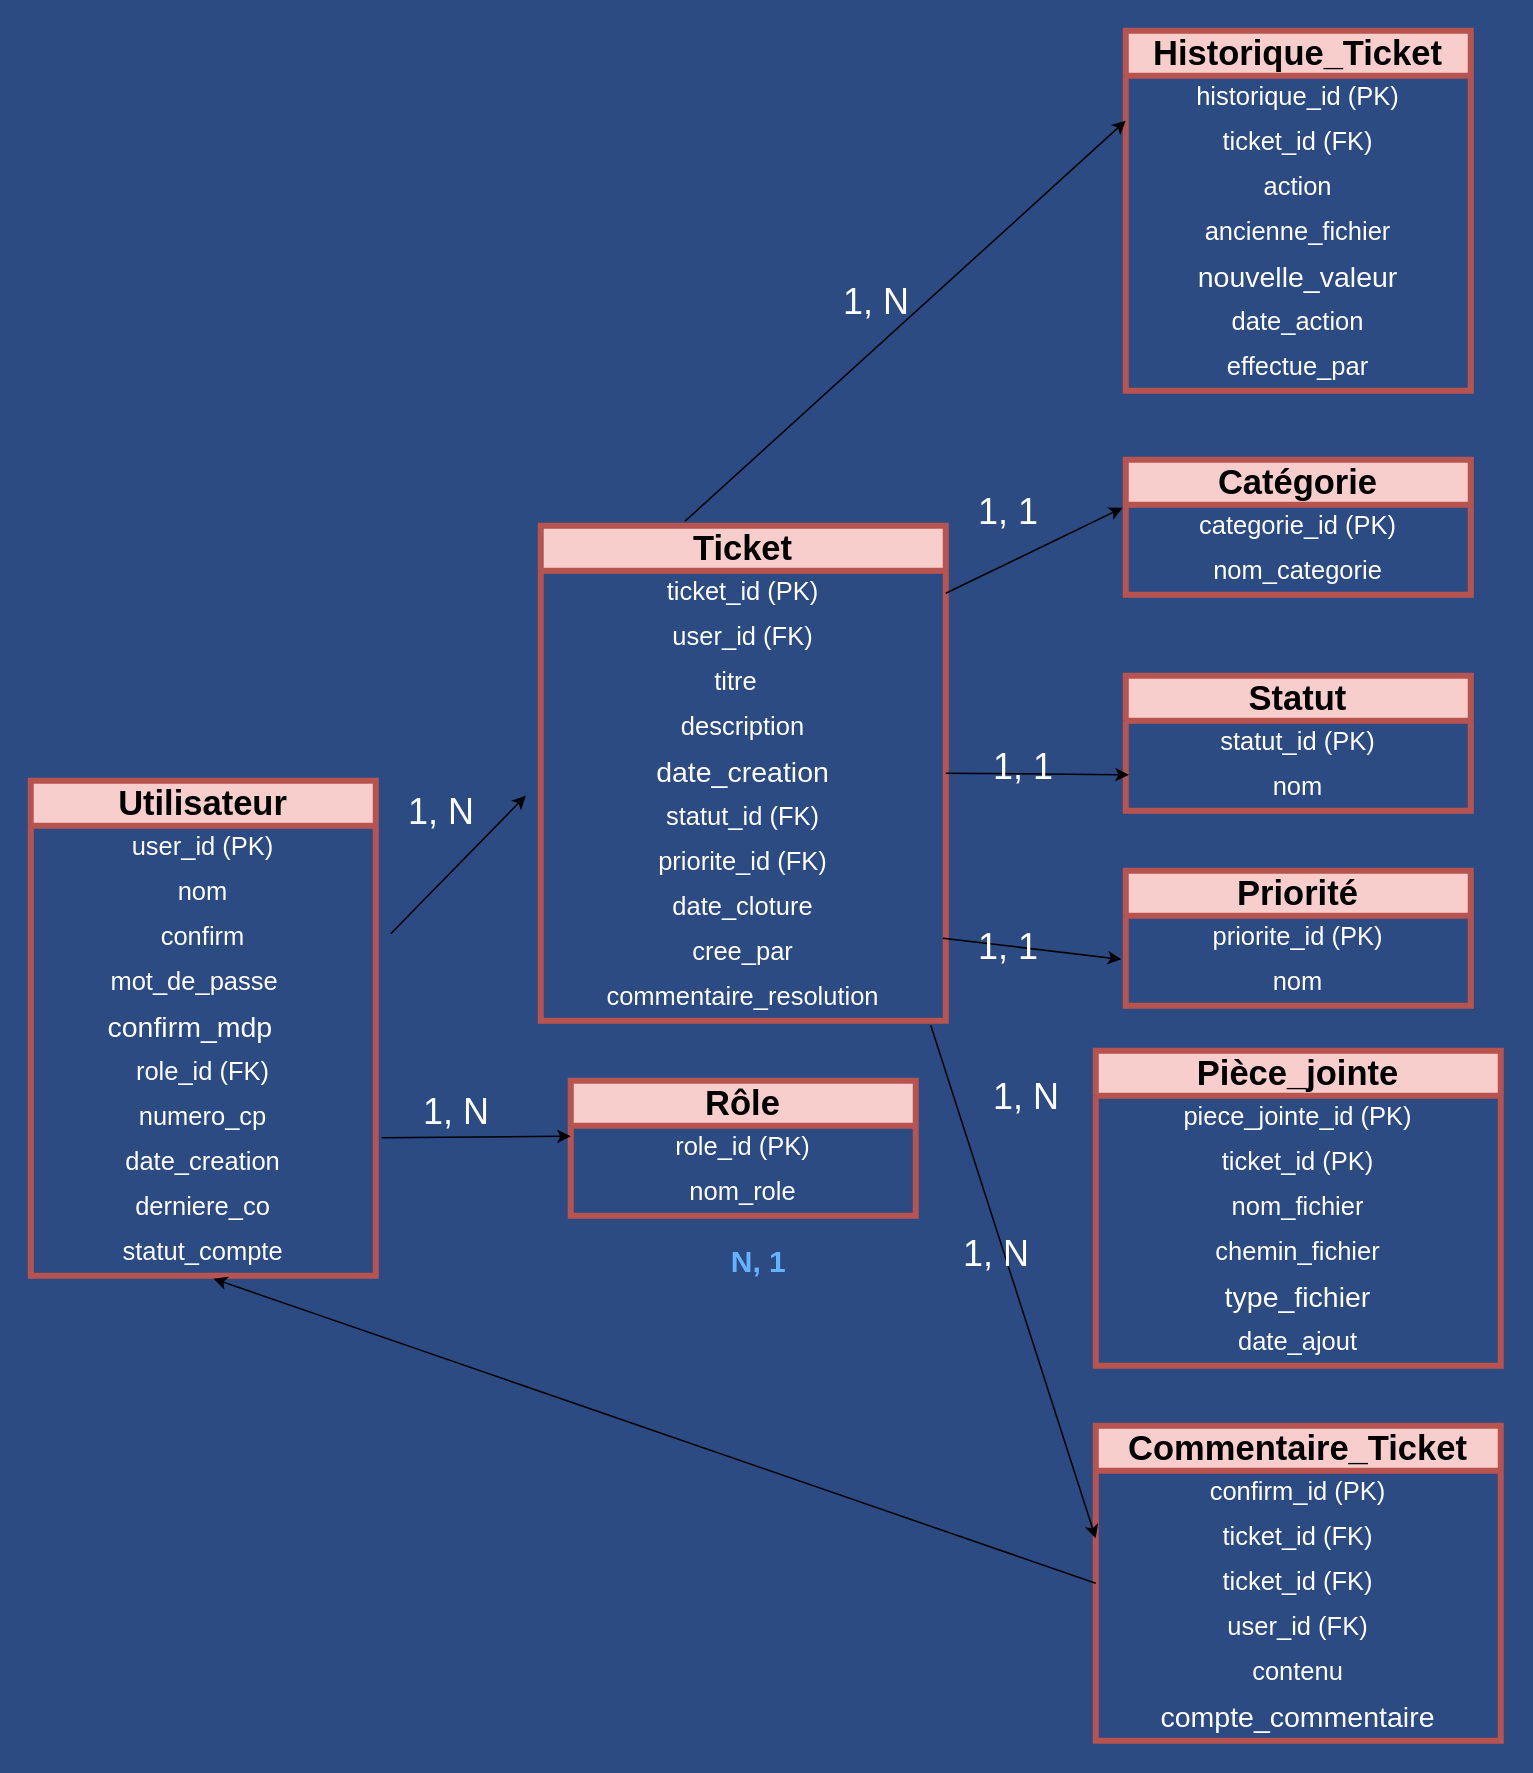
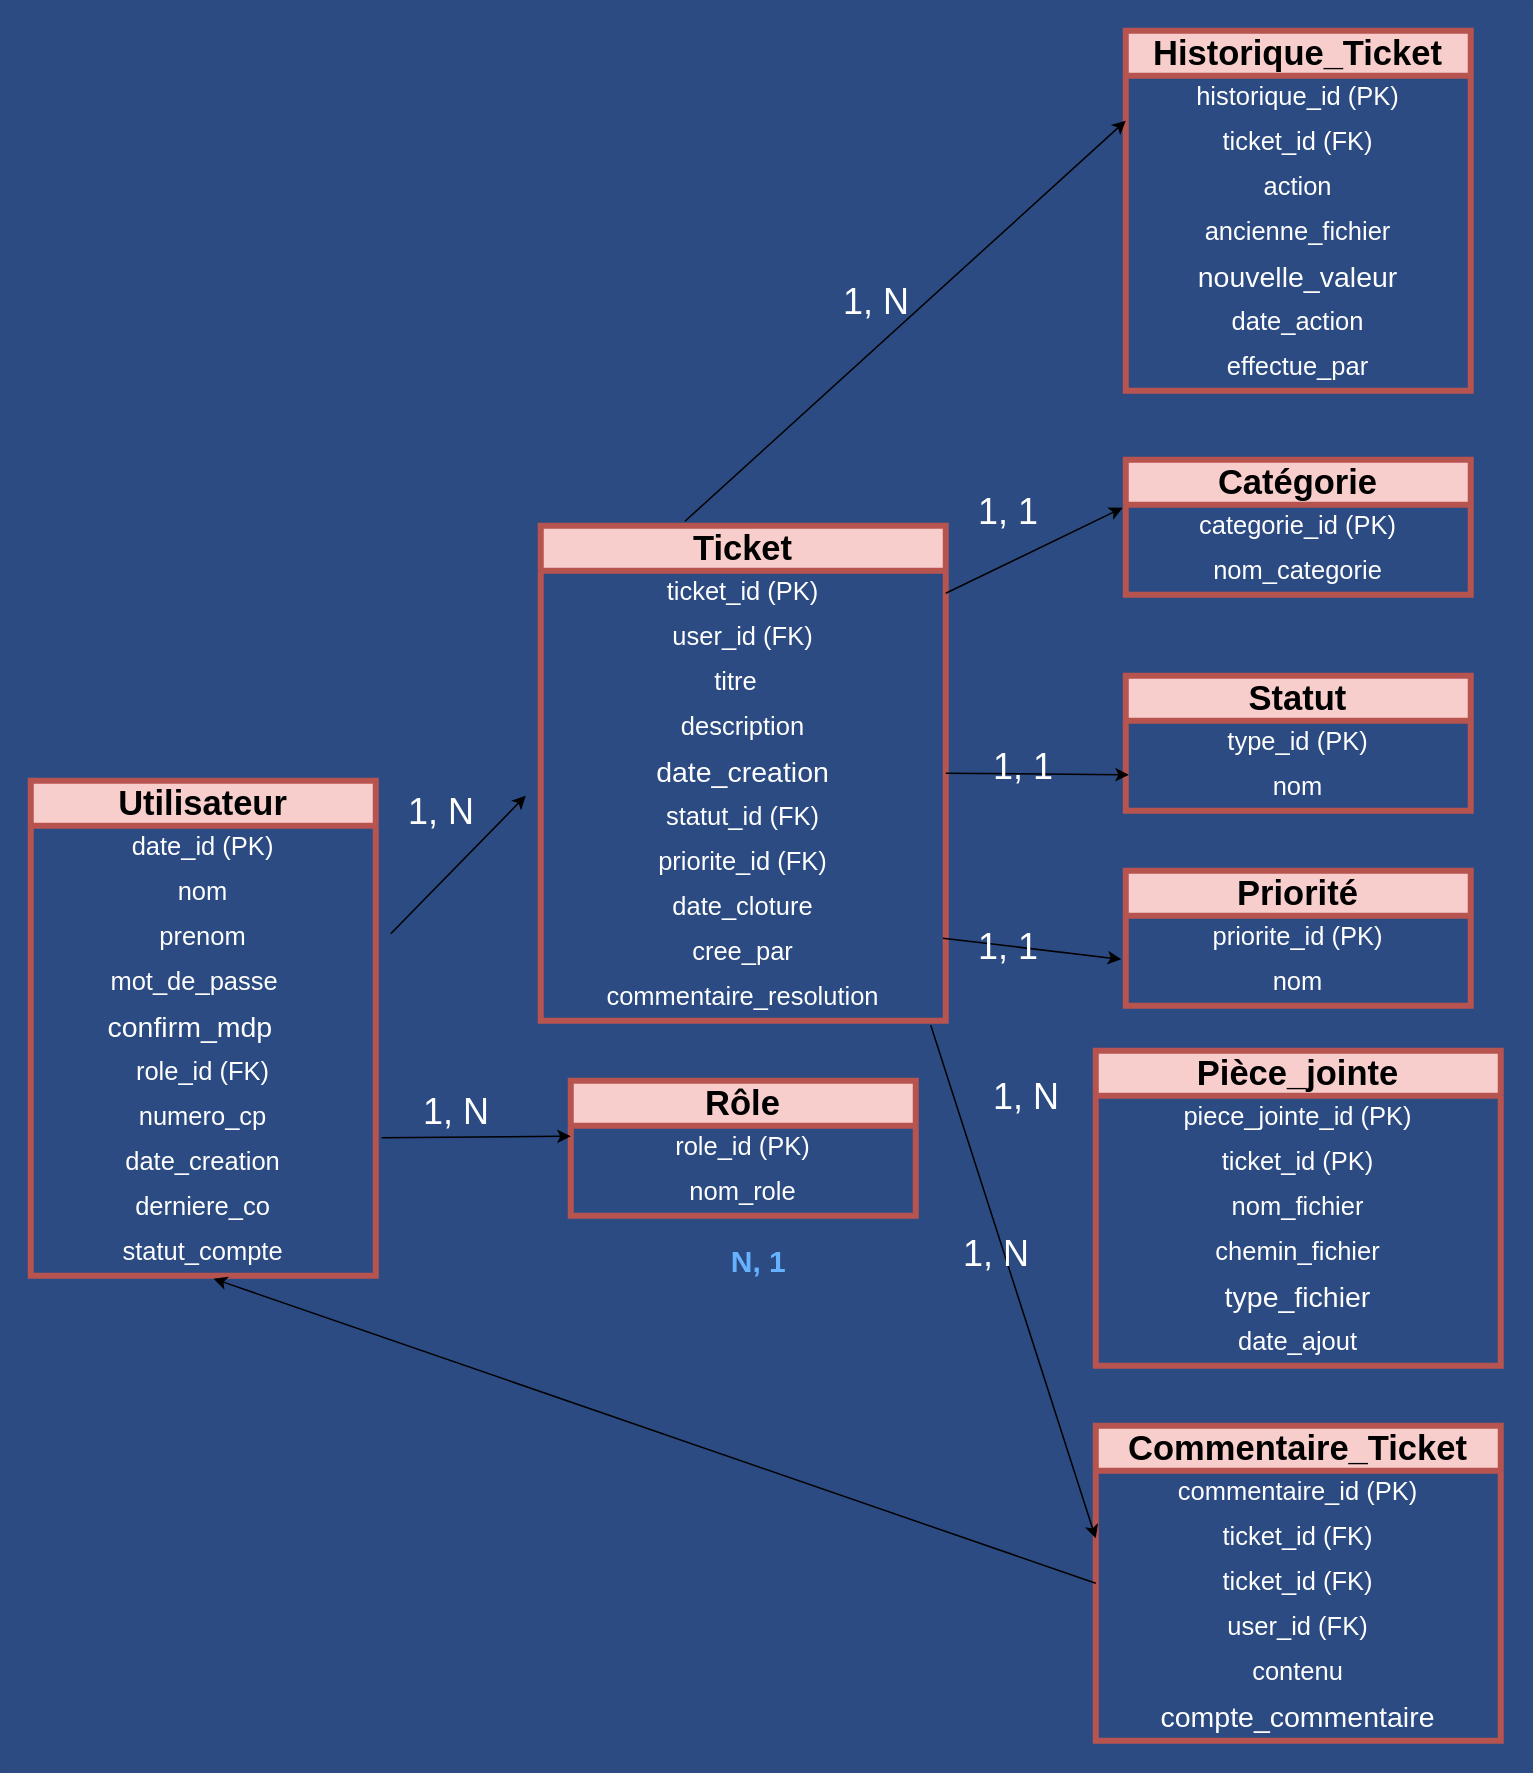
node "statut_id (PK)": label "statut_id (PK)" -> "type_id (PK)"
node "user_id (PK)": label "user_id (PK)" -> "date_id (PK)"
node "confirm": label "confirm" -> "prenom"
node "confirm_id (PK)": label "confirm_id (PK)" -> "commentaire_id (PK)"
